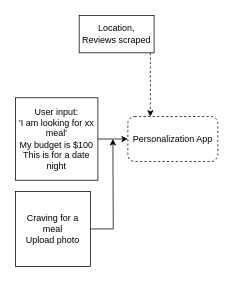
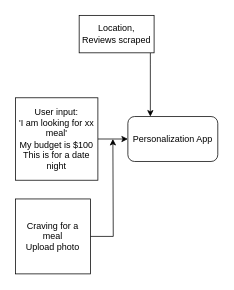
edge "Location, Reviews scraped" -> "Personalization App": style dashed -> solid
node "Personalization App": style dashed -> solid
node "Craving for a meal Upload photo": moved (53, 229) -> (53, 237)
